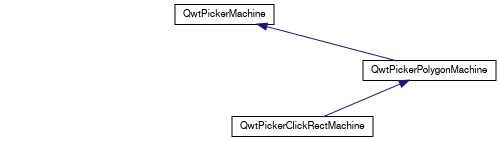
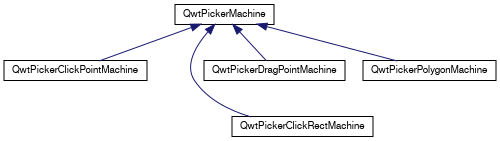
node "QwtPickerClickPointMachine": added
node "QwtPickerDragPointMachine": added
edge "QwtPickerClickRectMachine" -> "QwtPickerPolygonMachine": now "QwtPickerClickRectMachine" -> "QwtPickerMachine"
